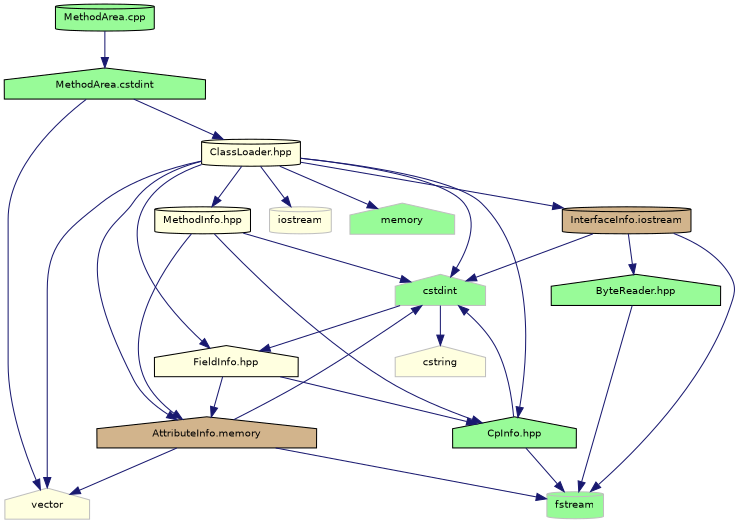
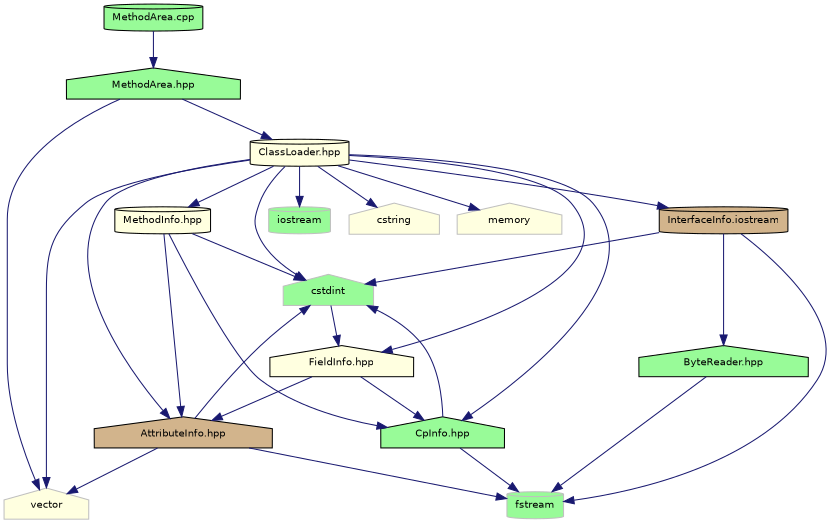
node "MethodArea.cstdint": label "MethodArea.cstdint" -> "MethodArea.hpp"
node "iostream": fillcolor lightyellow -> palegreen
node "memory": fillcolor palegreen -> lightyellow
edge "cstdint" -> "cstring": now "ClassLoader.hpp" -> "cstring"
node "AttributeInfo.memory": label "AttributeInfo.memory" -> "AttributeInfo.hpp"
